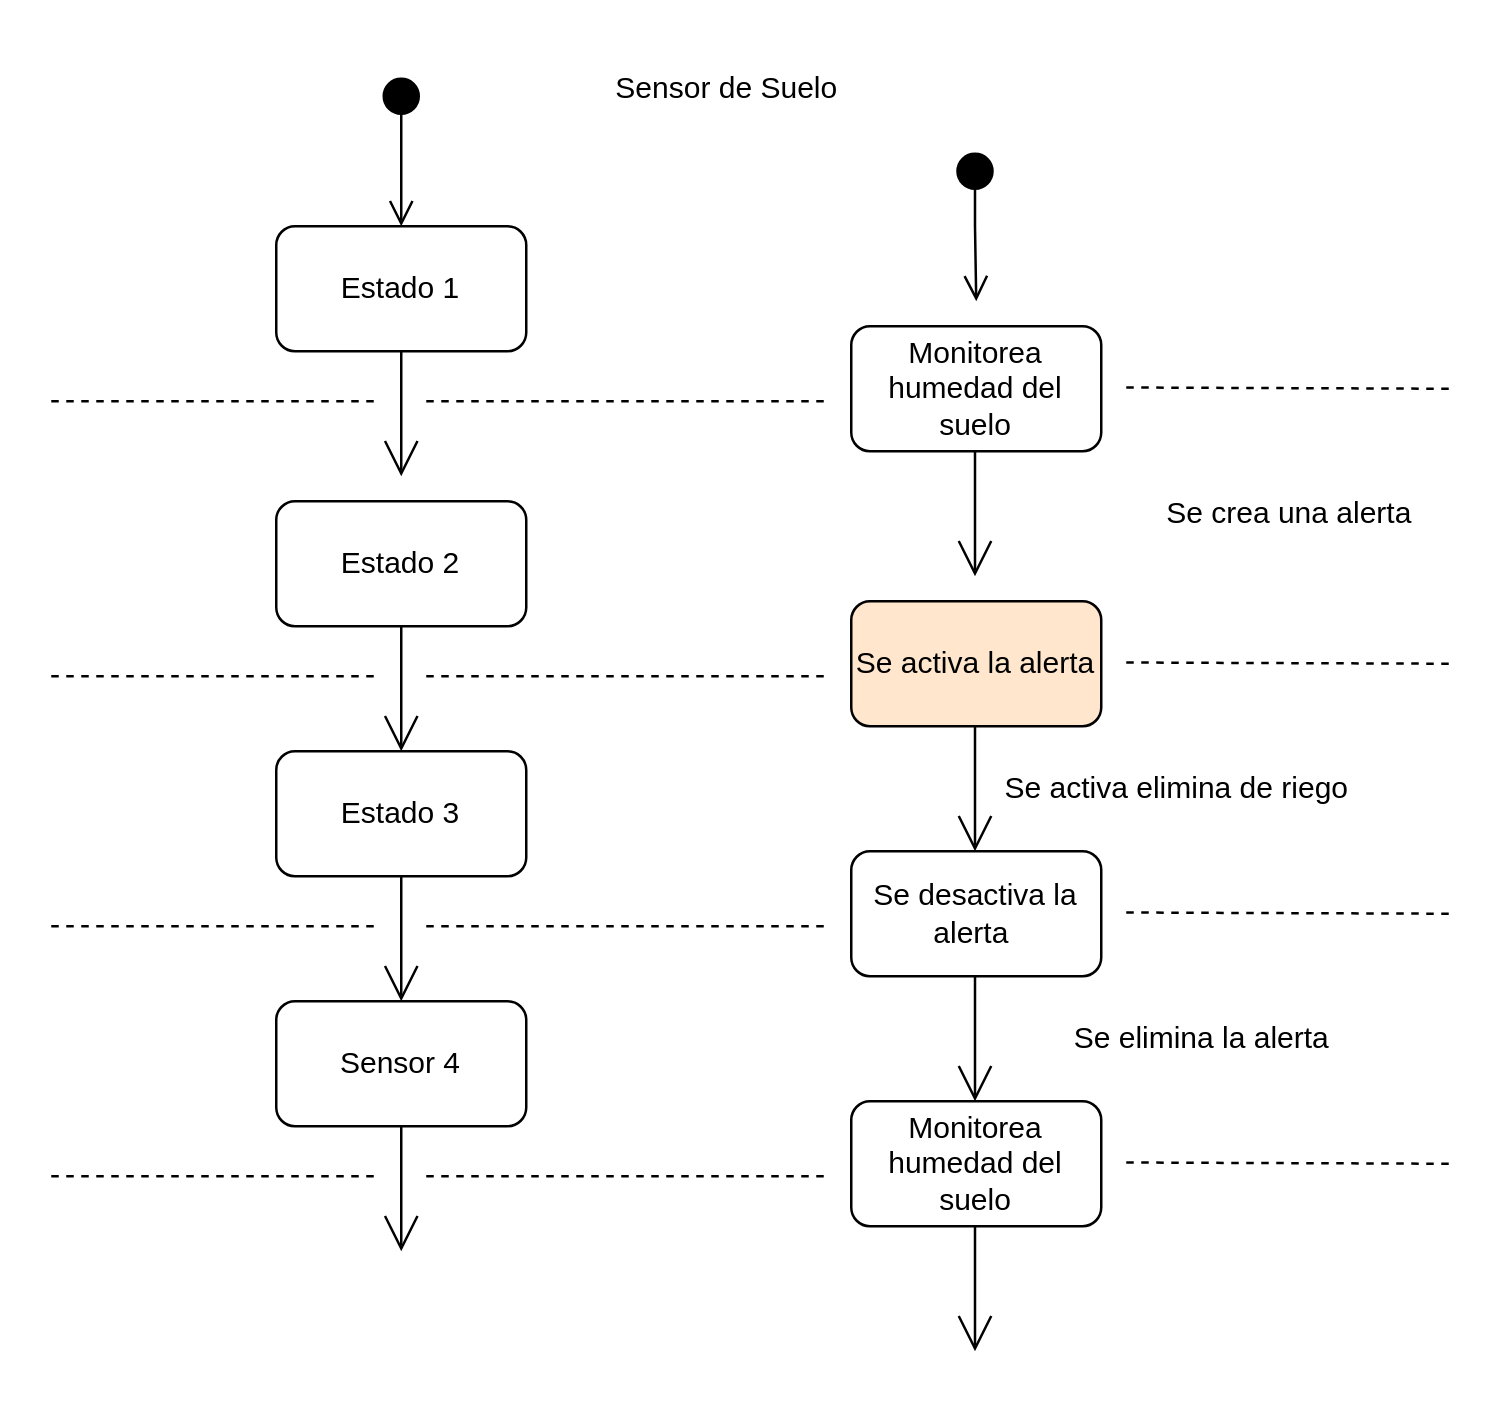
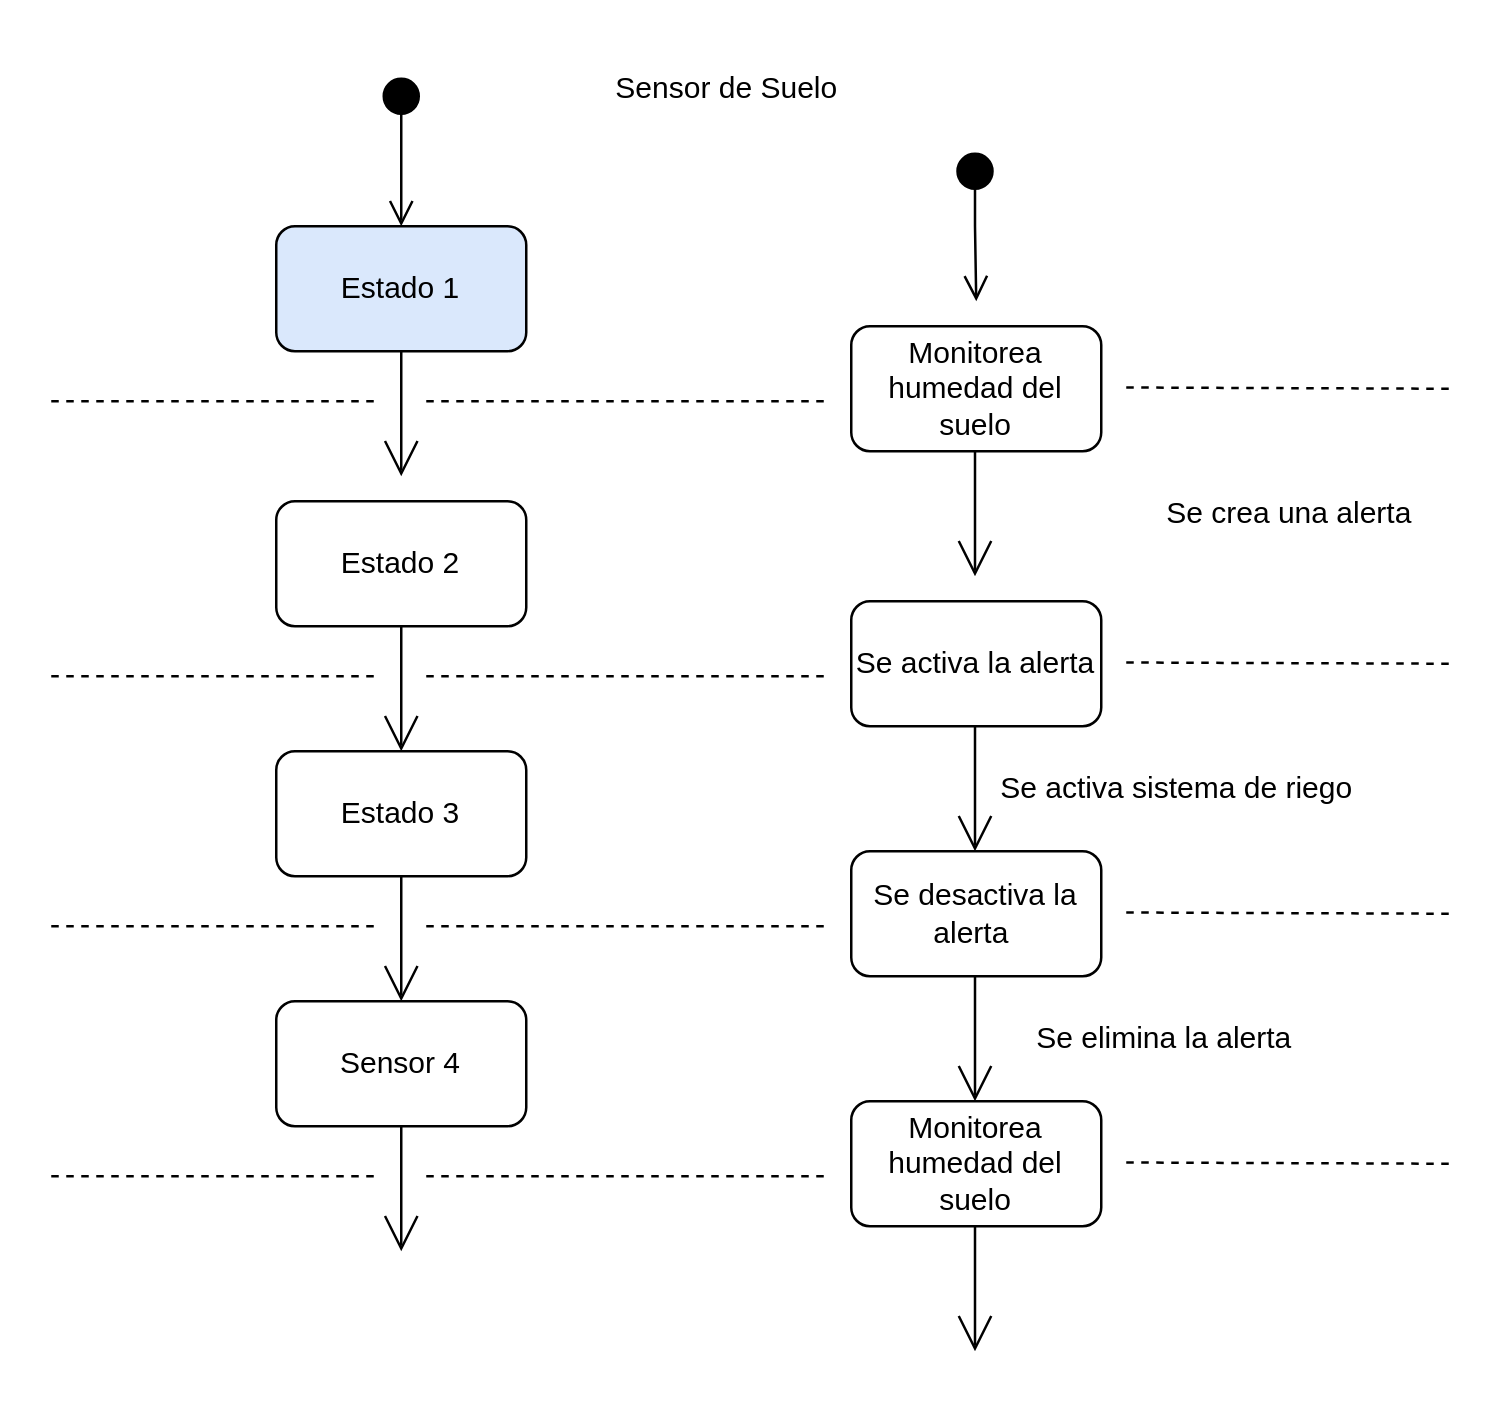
node "Estado 1": fillcolor #ffffff -> #dae8fc
node "Se activa la alerta": fillcolor #ffe6cc -> #ffffff
node "Se activa elimina de riego": label "Se activa elimina de riego" -> "Se activa sistema de riego"
node "Se elimina la alerta": moved (1201, 1039) -> (1164, 1039)
